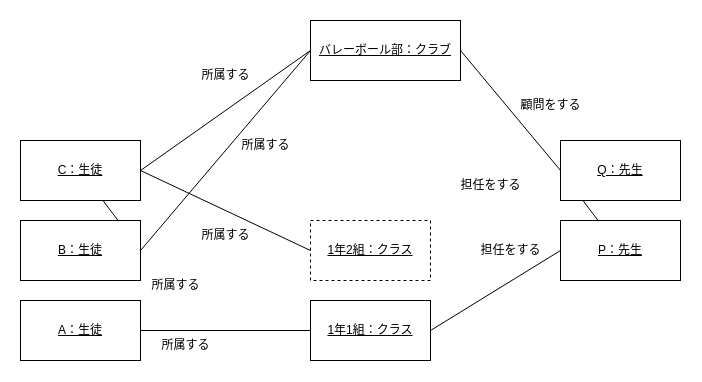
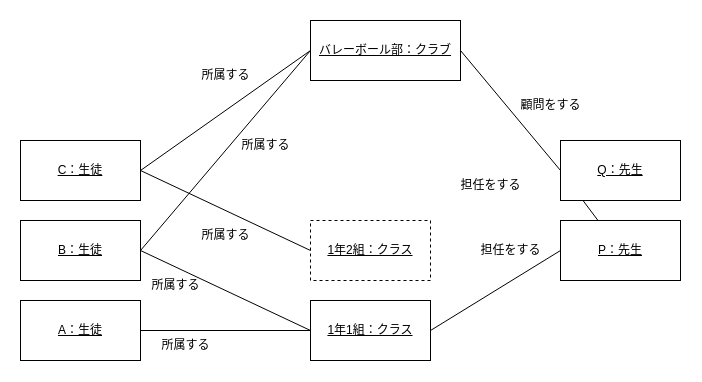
edge "C：生徒" -- "B：生徒": now "1年1組：クラス" -- "B：生徒"
